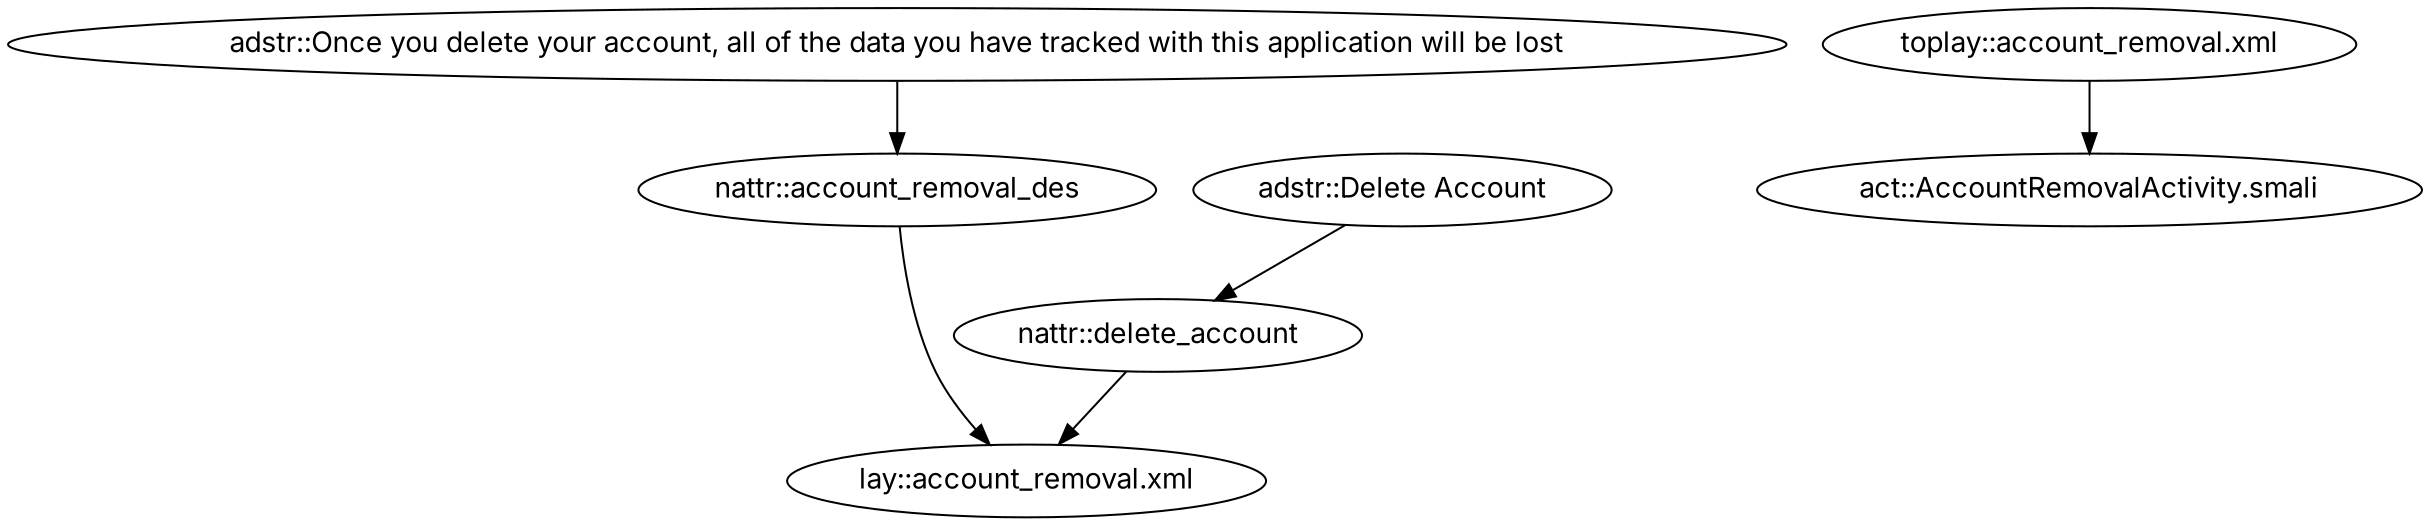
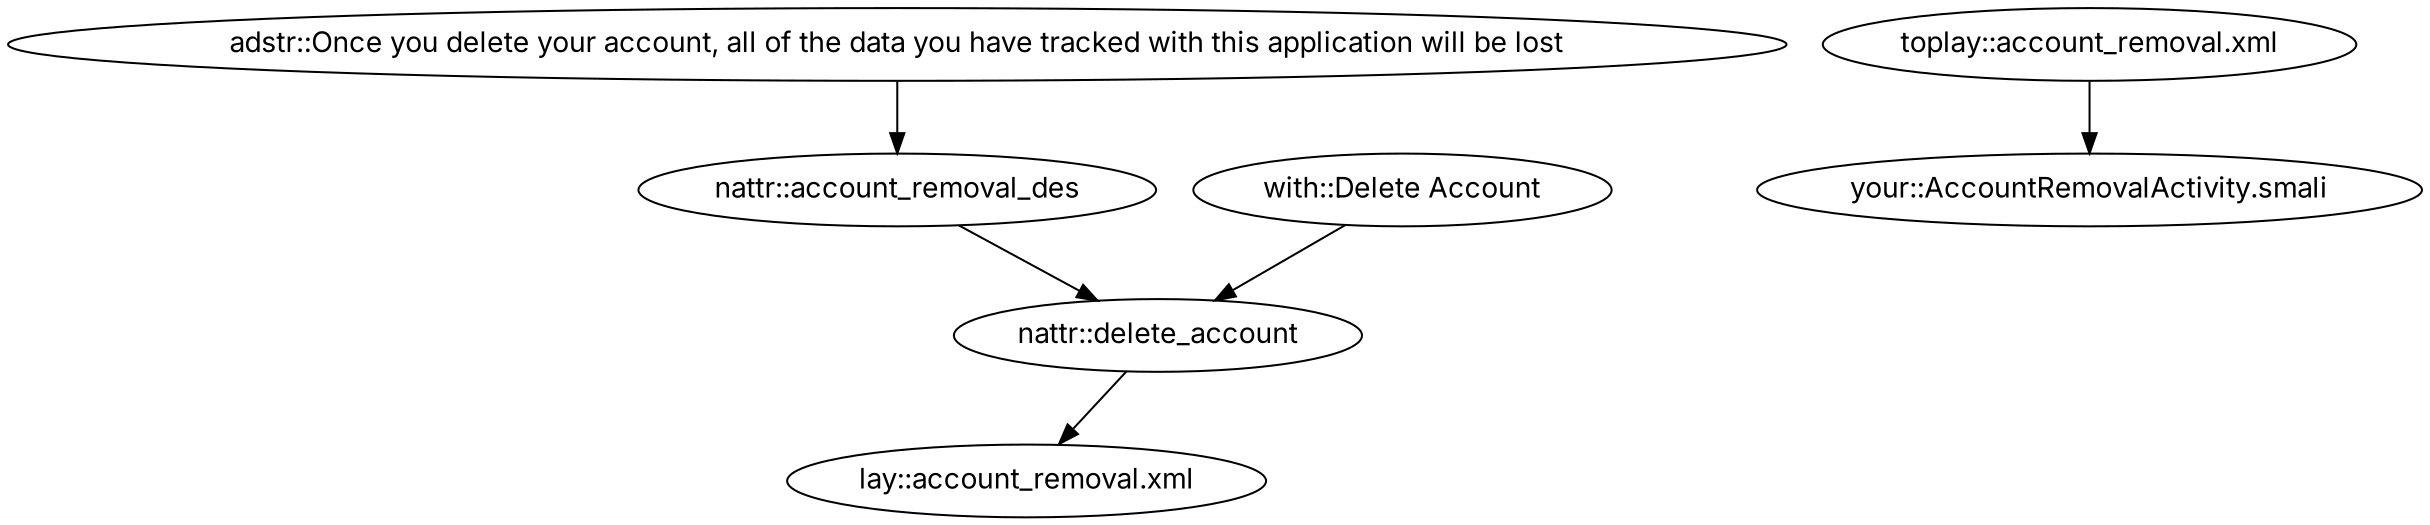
node "adstr::Delete Account": label "adstr::Delete Account" -> "with::Delete Account"
node "act::AccountRemovalActivity.smali": label "act::AccountRemovalActivity.smali" -> "your::AccountRemovalActivity.smali"
edge "nattr::account_removal_des" -> "lay::account_removal.xml": now "nattr::account_removal_des" -> "nattr::delete_account"
